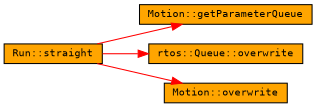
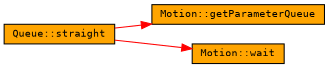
node "Run::straight": label "Run::straight" -> "Queue::straight"
node "rtos::Queue::overwrite": removed
node "Motion::overwrite": label "Motion::overwrite" -> "Motion::wait"
